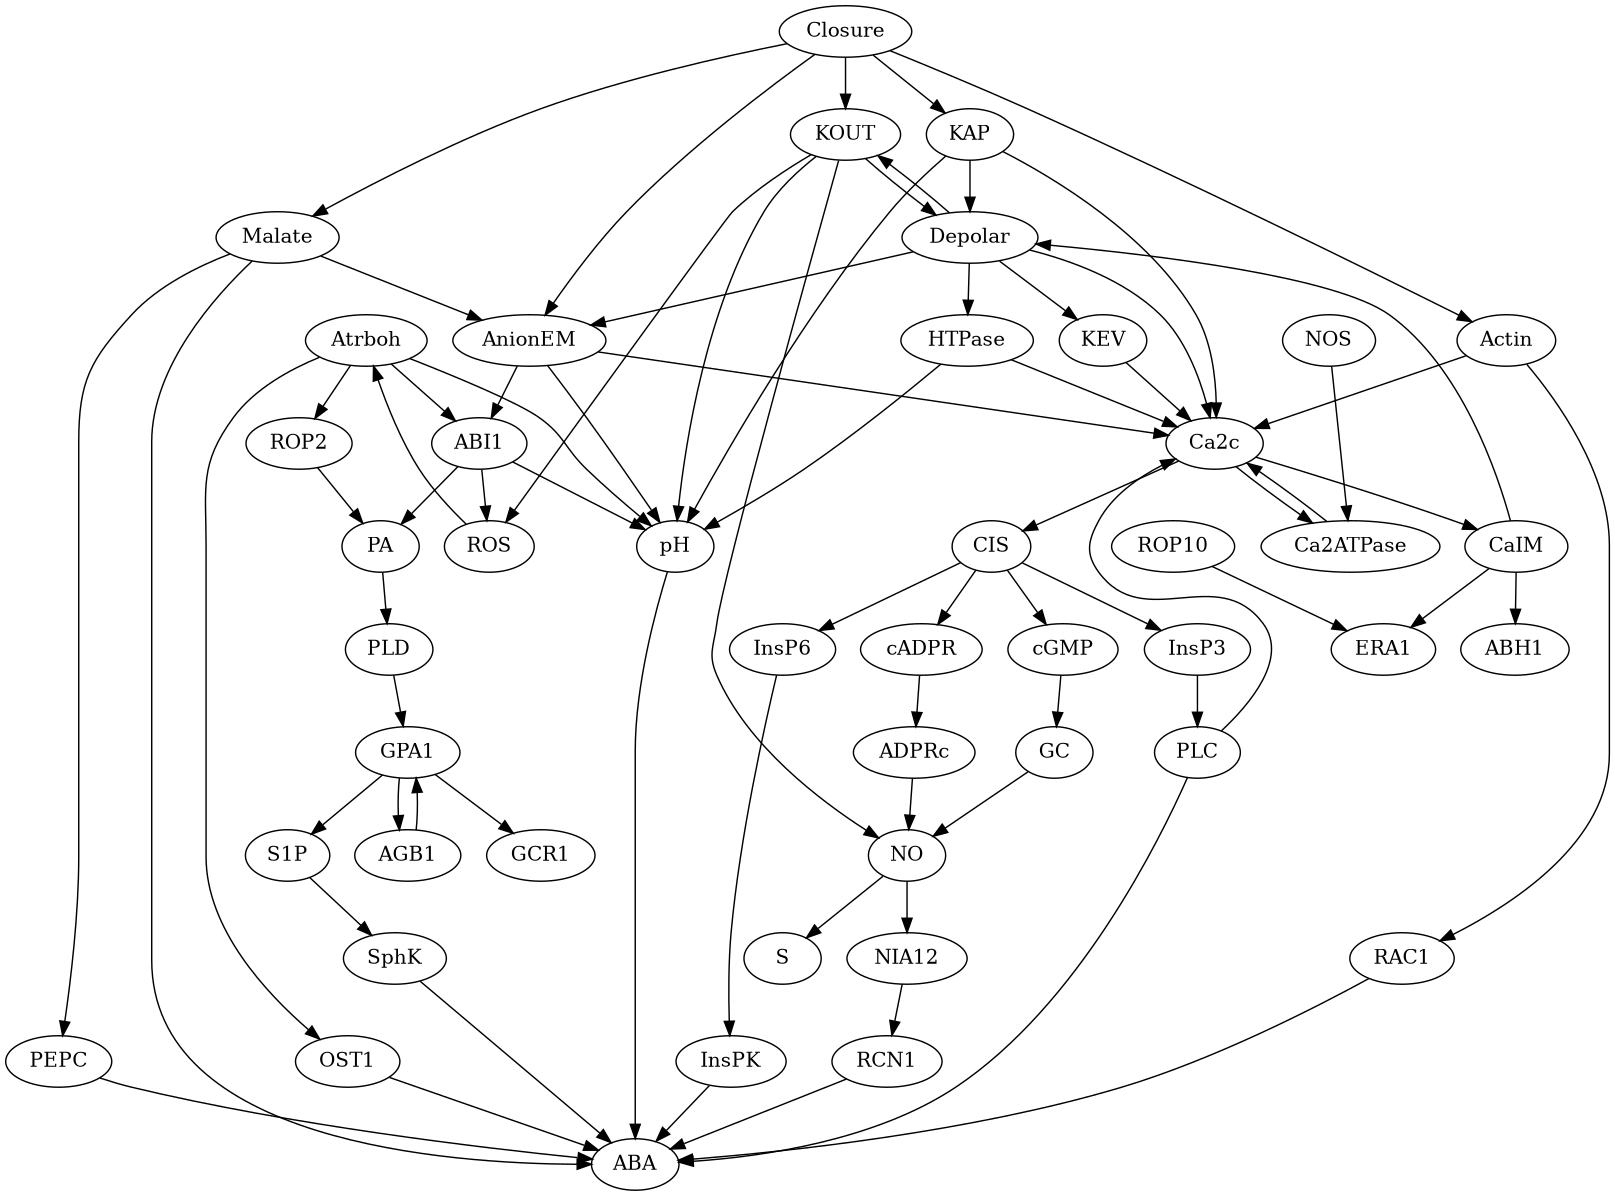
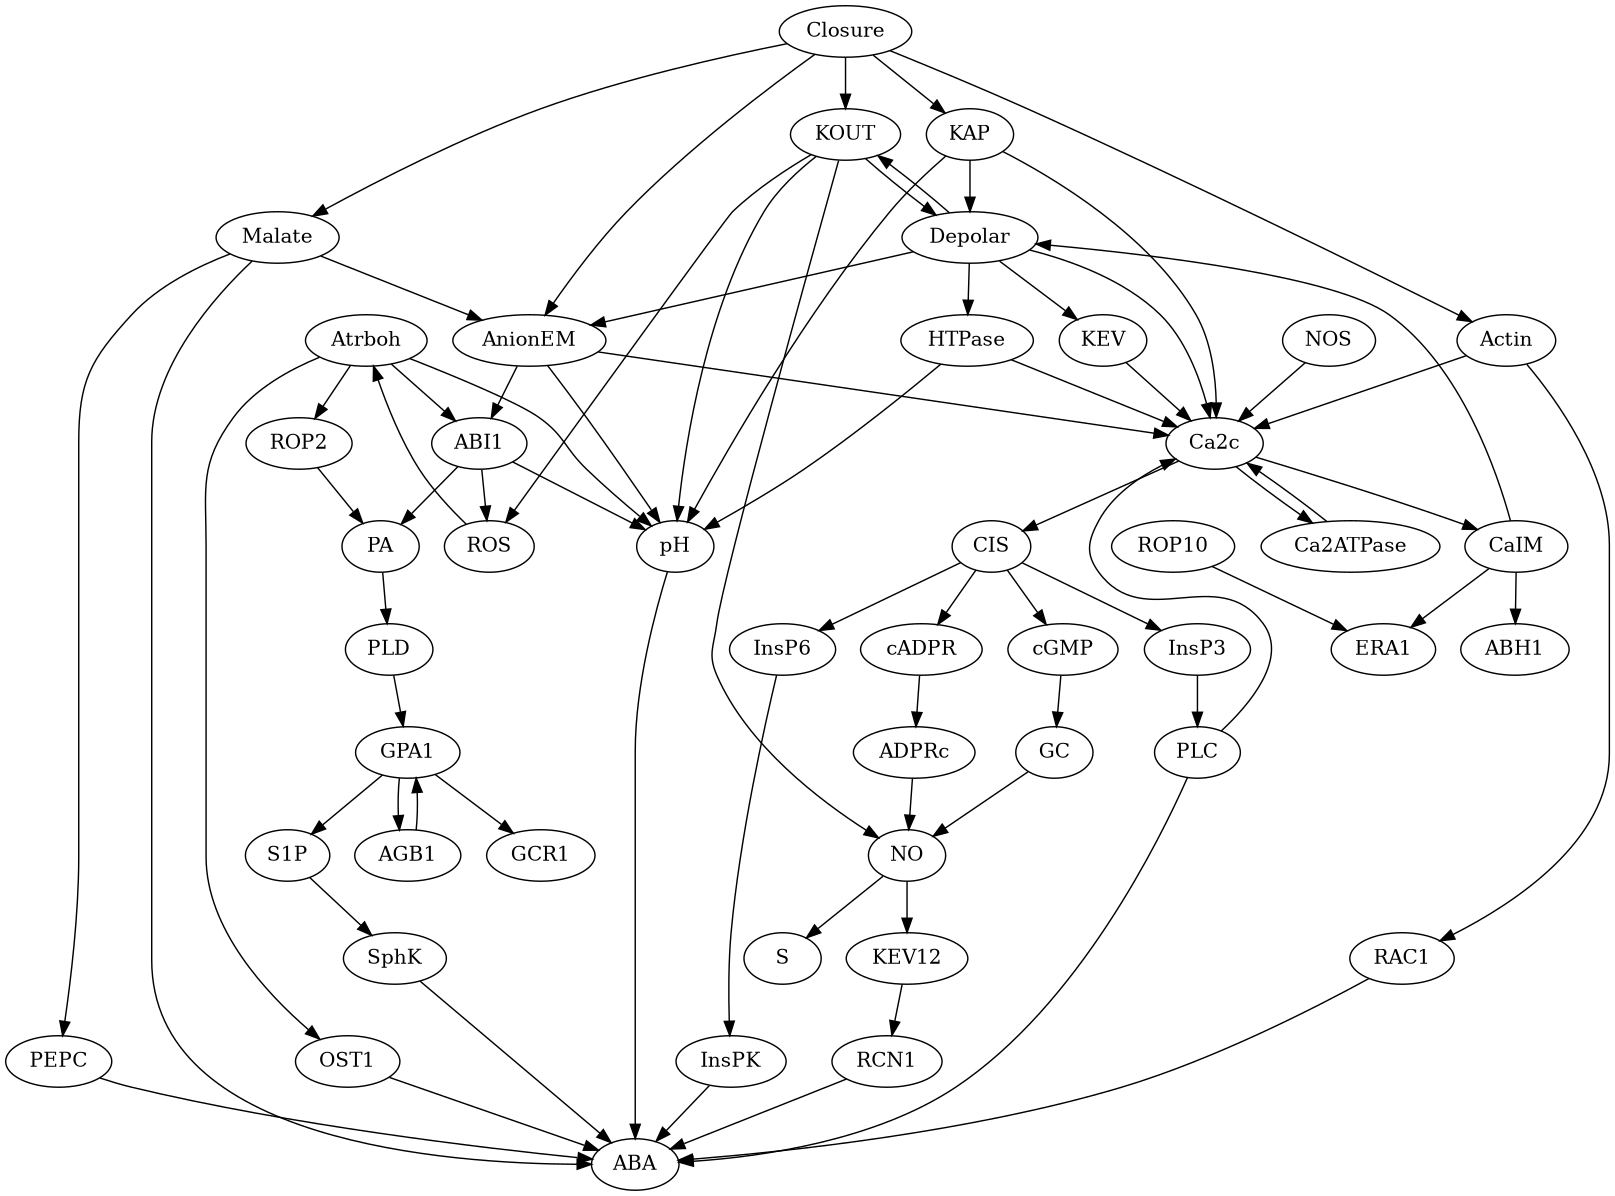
edge "NOS" -> "Ca2ATPase": now "NOS" -> "Ca2c"
node "NIA12": label "NIA12" -> "KEV12"
